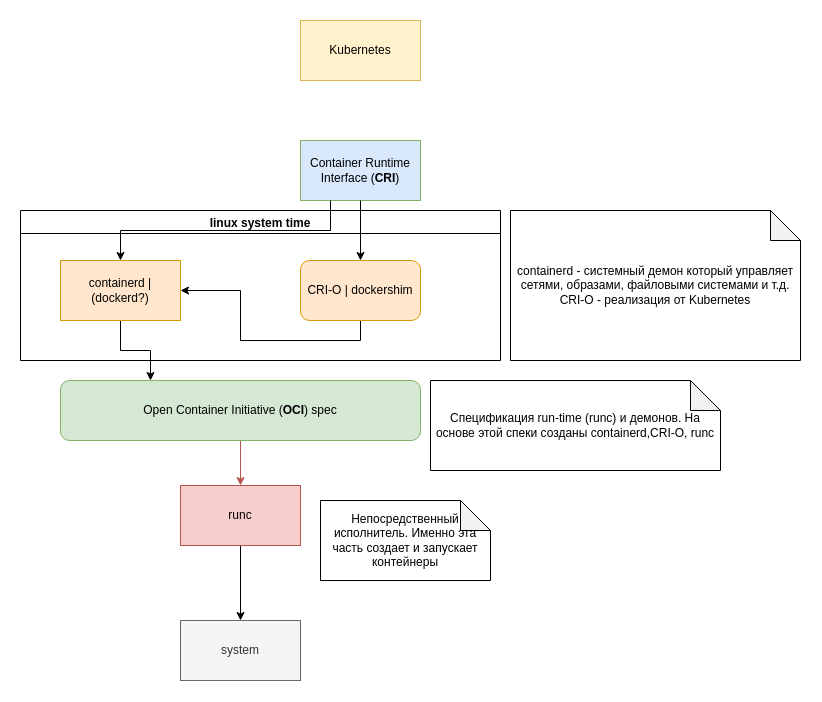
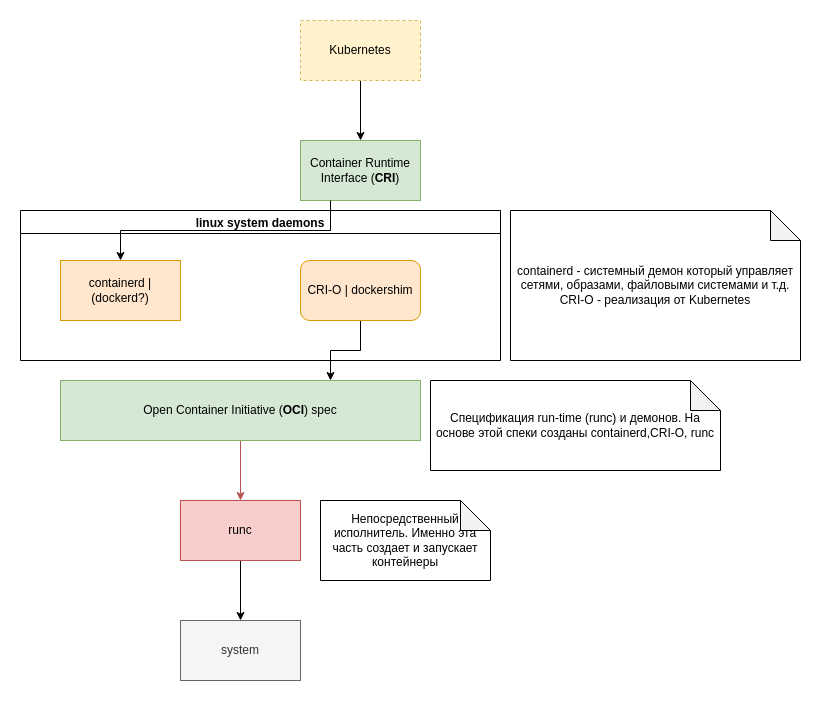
node "Kubernetes": style solid -> dashed
edge "Kubernetes" -> "Container Runtime Interface (CRI)": added
node "Container Runtime Interface (CRI)": fillcolor #dae8fc -> #d5e8d4
node "linux system time": label "linux system time" -> "linux system daemons"
edge "Container Runtime Interface (CRI)" -> "CRI-O | dockershim": removed
edge "CRI-O | dockershim" -> "containerd | (dockerd?)": now "CRI-O | dockershim" -> "Open Container Initiative (OCI) spec"
edge "containerd | (dockerd?)" -> "Open Container Initiative (OCI) spec": removed
node "Open Container Initiative (OCI) spec": shape rounded rectangle -> rectangle
node "runc": moved (241, 516) -> (241, 531)
